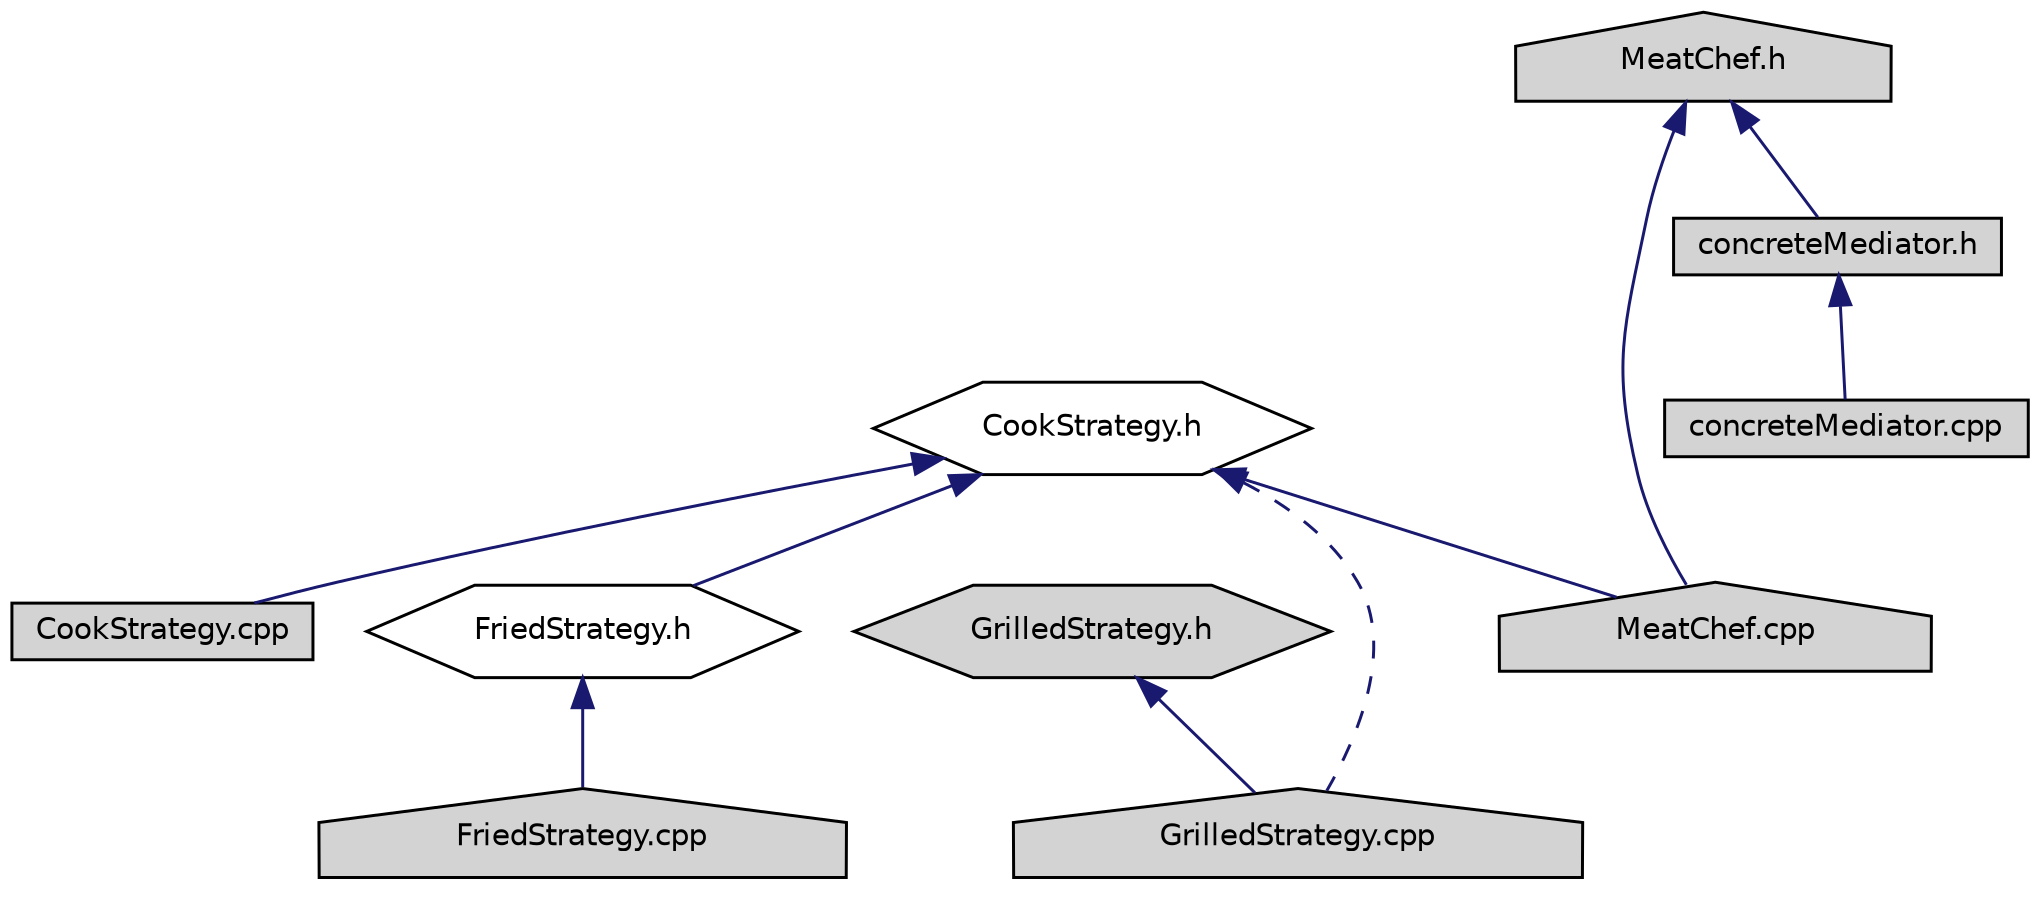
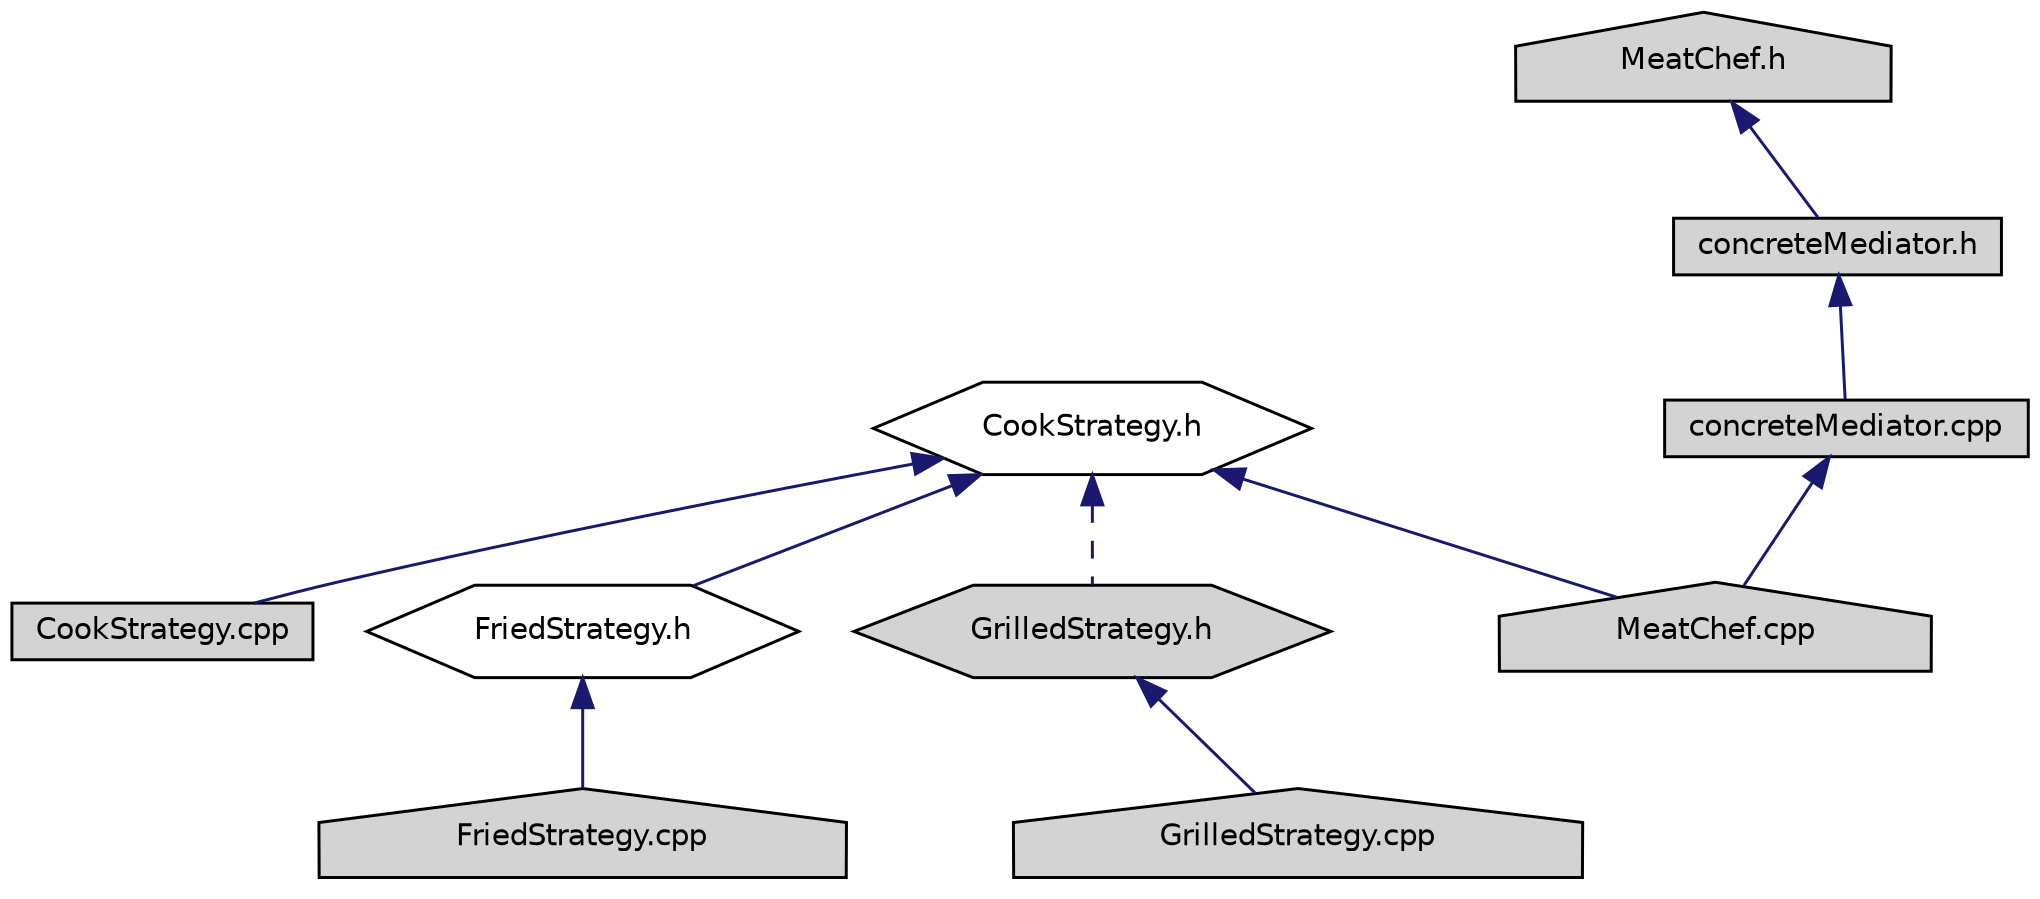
edge "MeatChef.cpp" -> "MeatChef.h": now "MeatChef.cpp" -> "concreteMediator.cpp"
edge "GrilledStrategy.cpp" -> "CookStrategy.h": now "GrilledStrategy.h" -> "CookStrategy.h"
